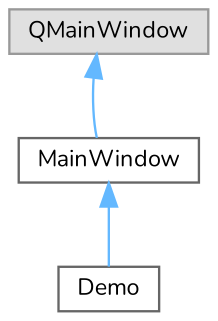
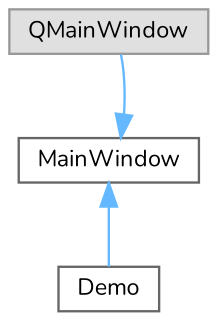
edge "MainWindow" -> "QMainWindow": reversed
